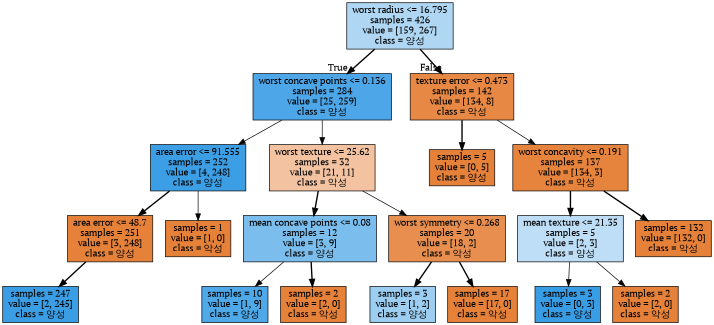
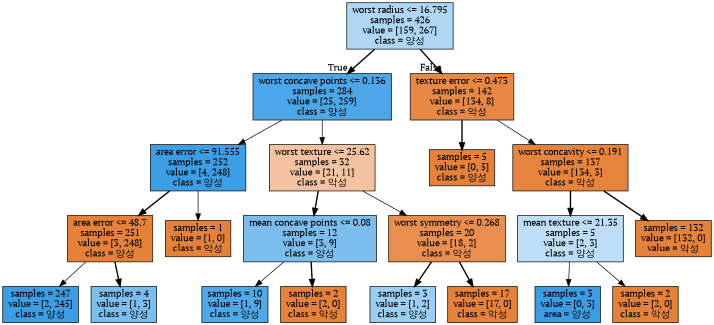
node "samples = 132 value = [132, 0] class = 악성": label "samples = 132 value = [132, 0] class = 악성" -> "samples = 132 value = [132, 0] value = 악성"
edge "area error <= 48.7 samples = 251 value = [3, 248] class = 양성" -> "samples = 247 value = [2, 245] class = 양성": style bold -> solid
node "samples = 4 value = [1, 3] class = 양성": added
node "samples = 3 value = [0, 3] class = 양성": label "samples = 3 value = [0, 3] class = 양성" -> "samples = 3 value = [0, 3] area = 양성"
